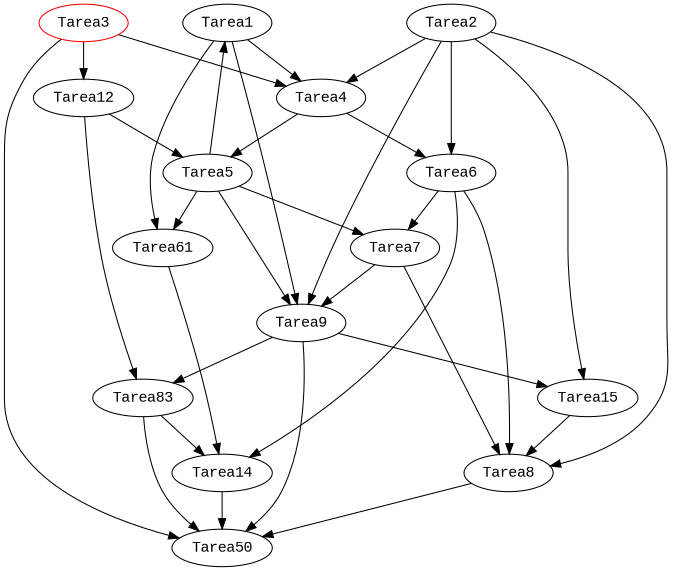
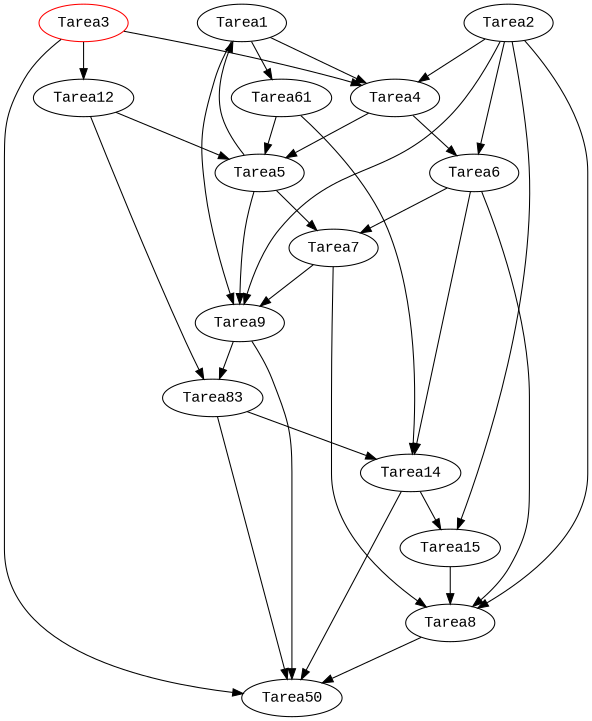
edge "Tarea5" -> "Tarea61": reversed
edge "Tarea9" -> "Tarea15": now "Tarea14" -> "Tarea15"
